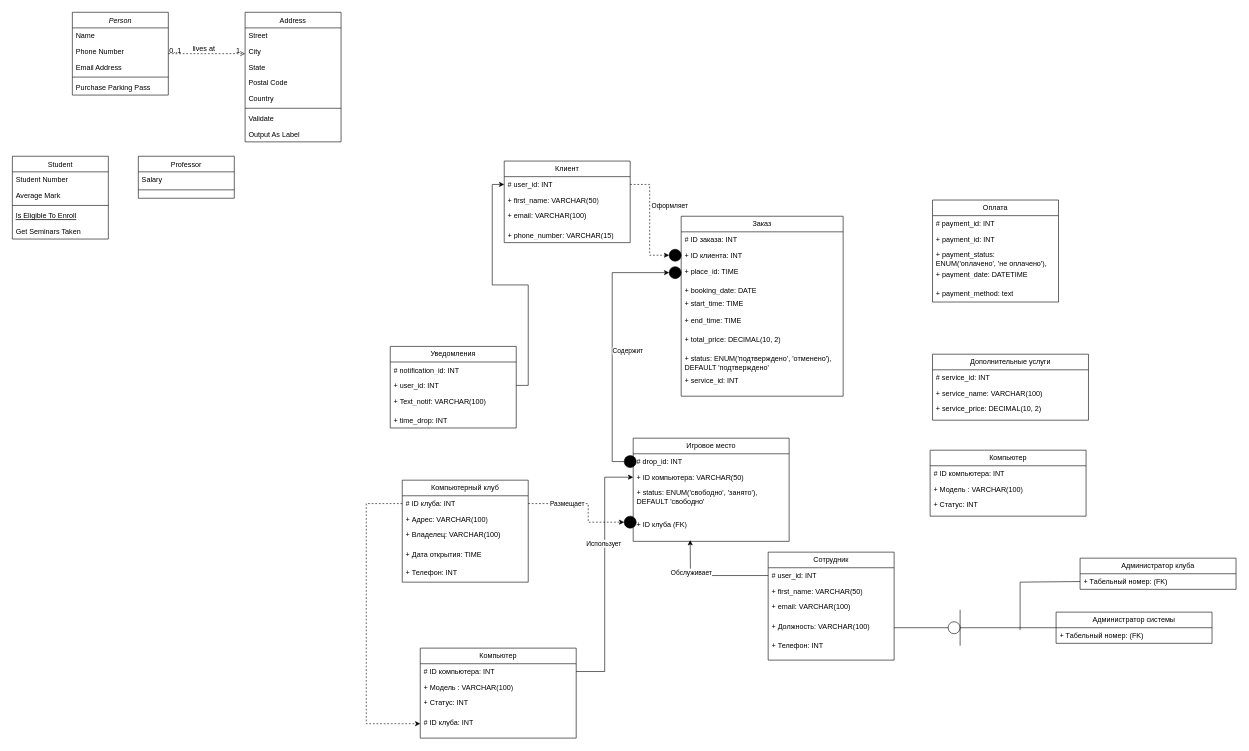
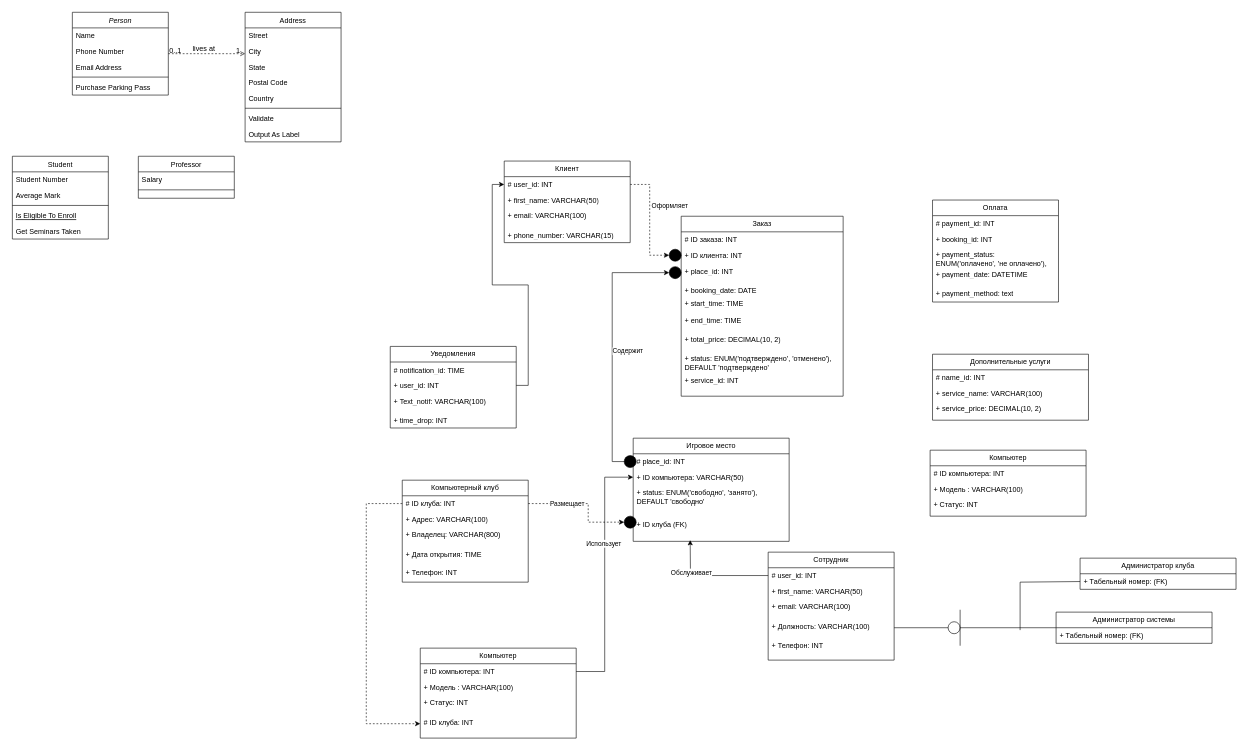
node "+ payment_id: INT": label "+ payment_id: INT" -> "+ booking_id: INT"
node "+ place_id: TIME": label "+ place_id: TIME" -> "+ place_id: INT"
node "# notification_id: INT": label "# notification_id: INT" -> "# notification_id: TIME"
node "# service_id: INT": label "# service_id: INT" -> "# name_id: INT"
node "# drop_id: INT": label "# drop_id: INT" -> "# place_id: INT"
node "+ Владелец: VARCHAR(100)": label "+ Владелец: VARCHAR(100)" -> "+ Владелец: VARCHAR(800)"
